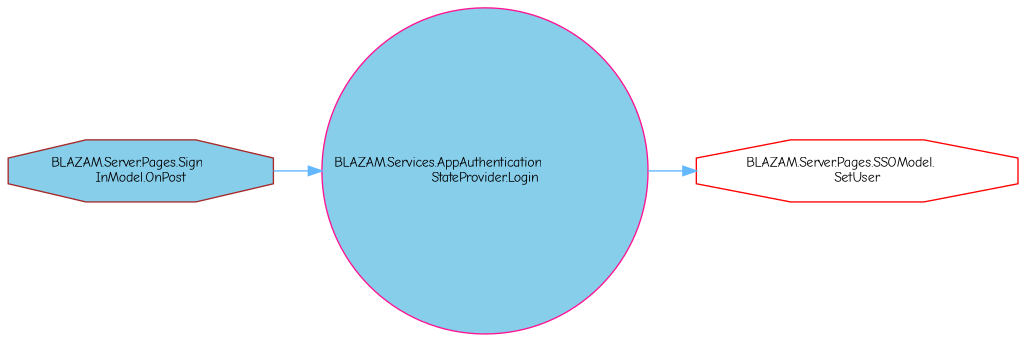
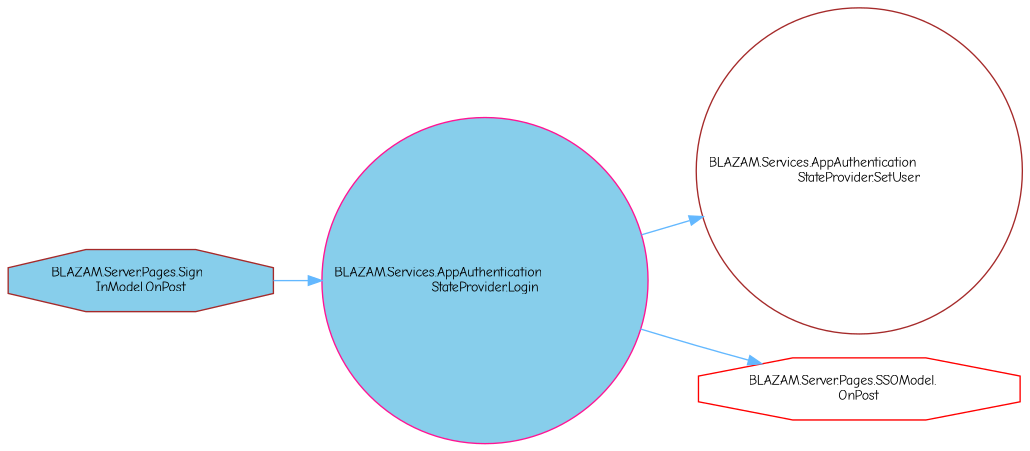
node "BLAZAM.Server.Pages.SSOModel. SetUser": label "BLAZAM.Server.Pages.SSOModel. SetUser" -> "BLAZAM.Server.Pages.SSOModel. OnPost"
node "BLAZAM.Services.AppAuthentication StateProvider.SetUser": added
